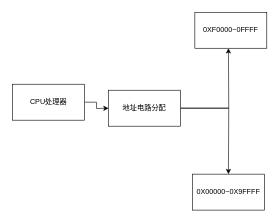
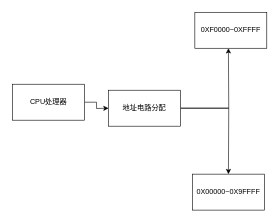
node "0XF0000~0FFFF": label "0XF0000~0FFFF" -> "0XF0000~0XFFFF"
